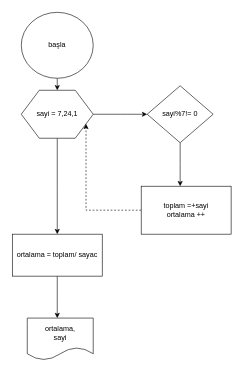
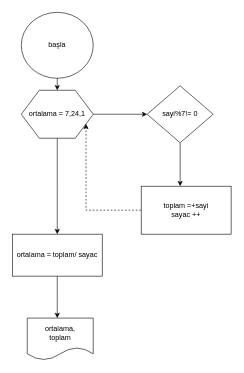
node "sayi = 7,24,1": label "sayi = 7,24,1" -> "ortalama = 7,24,1"
node "toplam =+sayi ortalama ++": label "toplam =+sayi ortalama ++" -> "toplam =+sayi sayac ++"
node "ortalama, sayi": label "ortalama, sayi" -> "ortalama, toplam"
